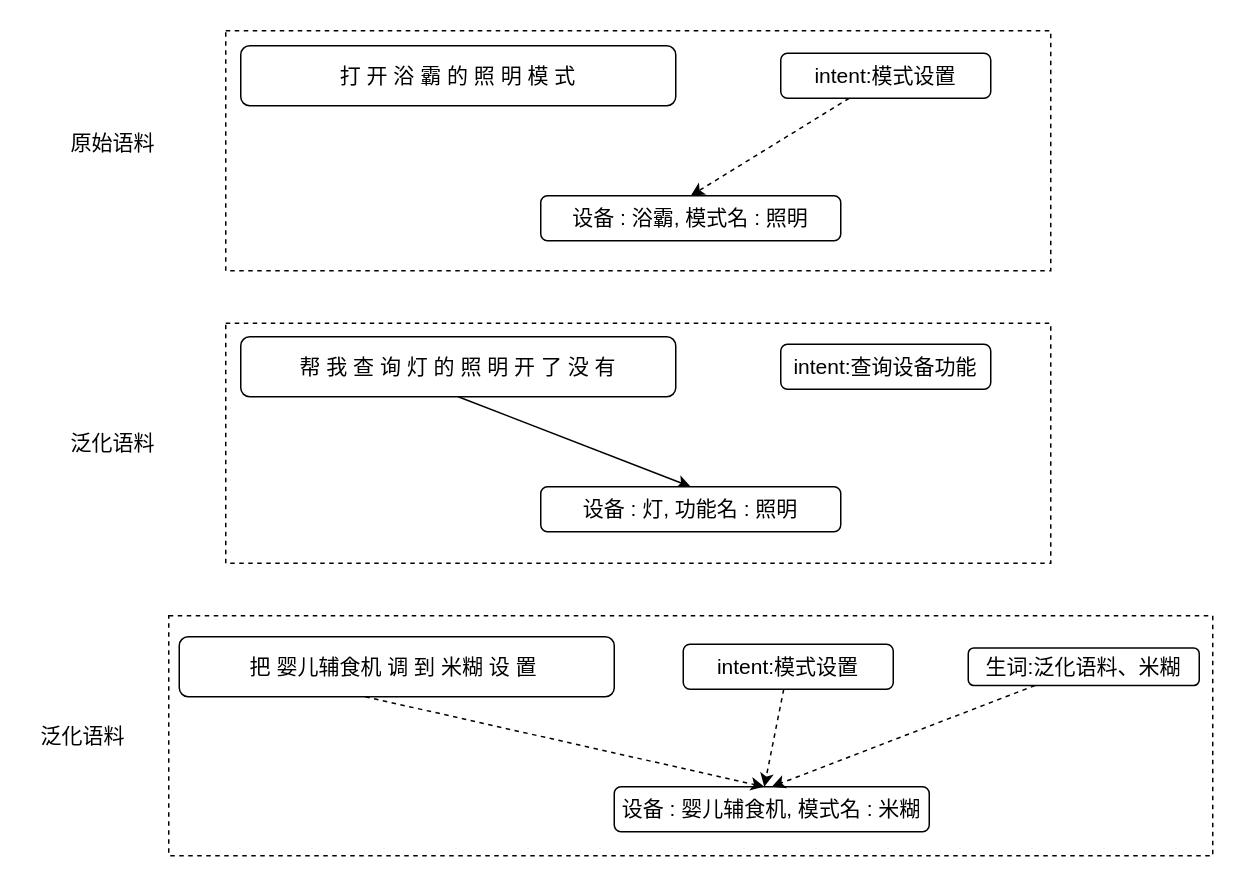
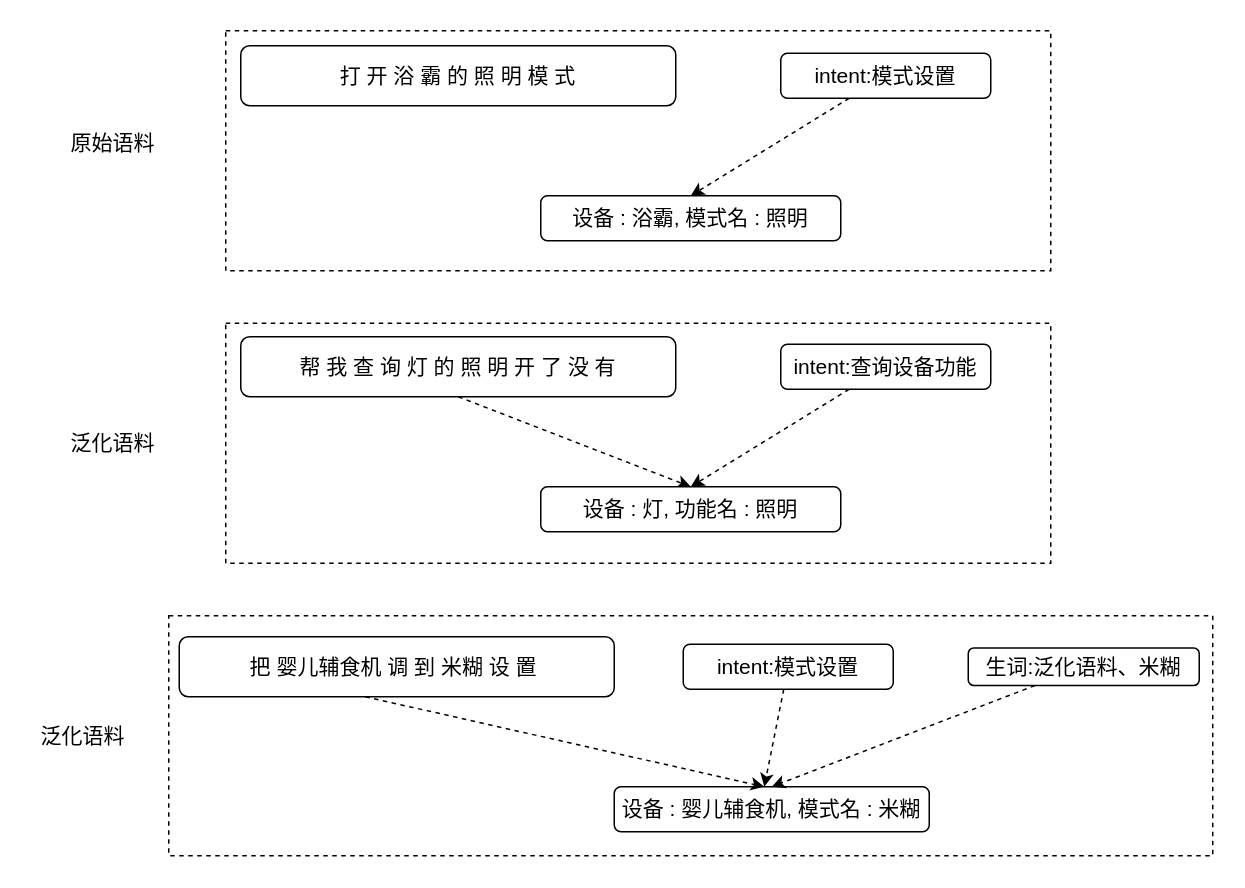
edge "intent:查询设备功能" -> "设备 : 灯, 功能名 : 照明": added
edge "帮 我 查 询 灯 的 照 明 开 了 没 有" -> "设备 : 灯, 功能名 : 照明": style solid -> dashed
